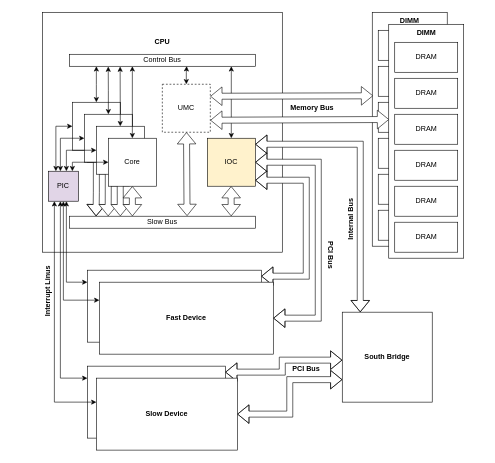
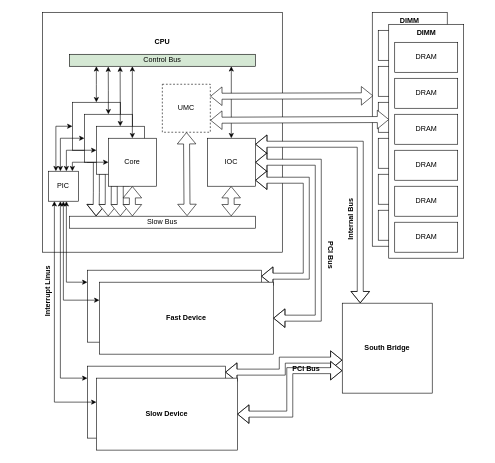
node "Control Bus": fillcolor #ffffff -> #d5e8d4
edge "Control Bus" -- "UMC": removed
node "Memory Bus": removed
node "IOC": fillcolor #fff2cc -> #ffffff
node "PIC": fillcolor #e1d5e7 -> #ffffff
node "South Bridge": moved (387, 357) -> (387, 348)
